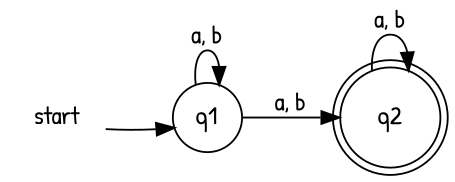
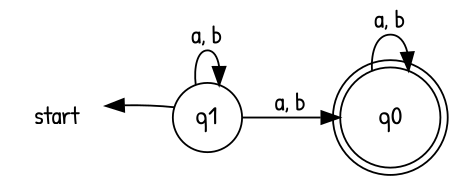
node "q2": label "q2" -> "q0"
edge "start" -> "q1": reversed
